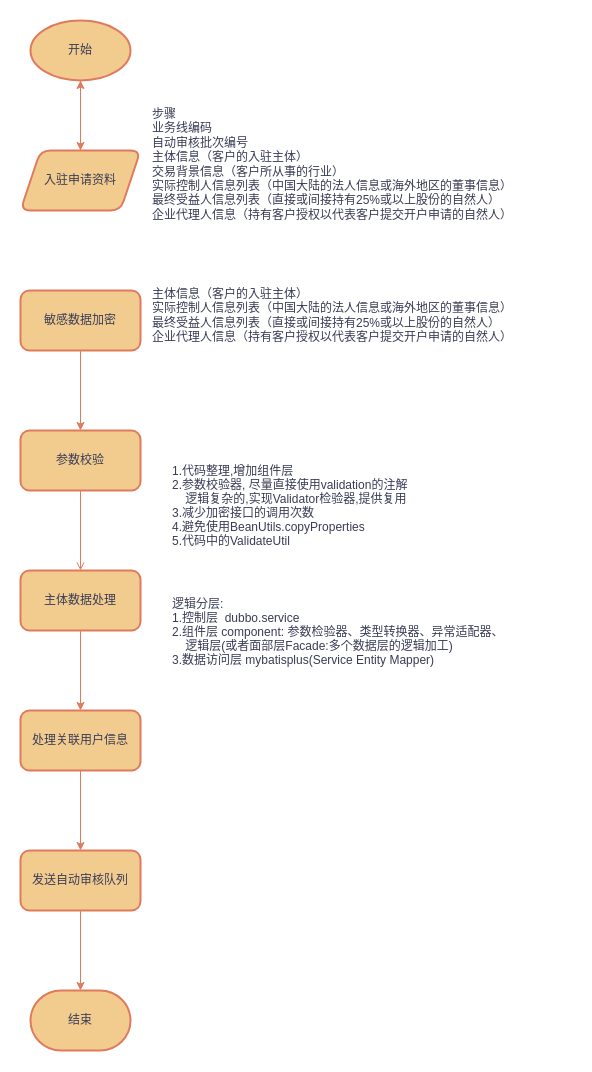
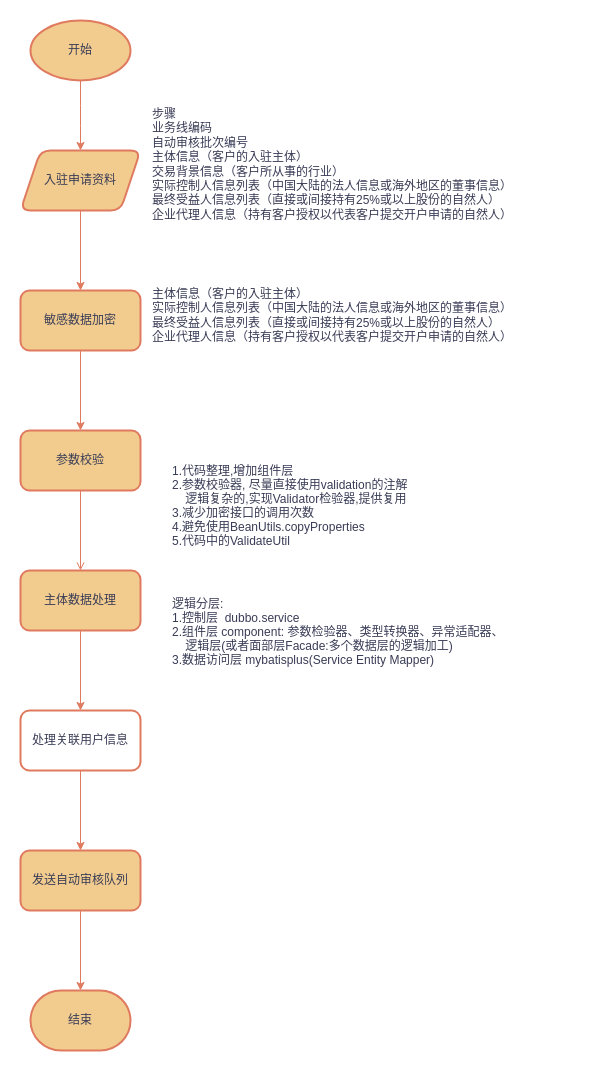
edge "入驻申请资料" -> "开始": now "入驻申请资料" -> "敏感数据加密"
node "处理关联用户信息": fillcolor #f2cc8f -> #ffffff
